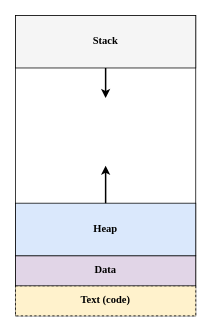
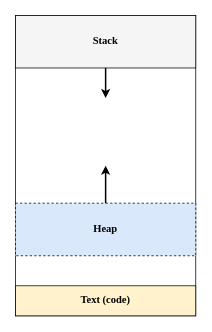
node "Heap": style solid -> dashed
node "Data": removed
node "Text (code)": style dashed -> solid
